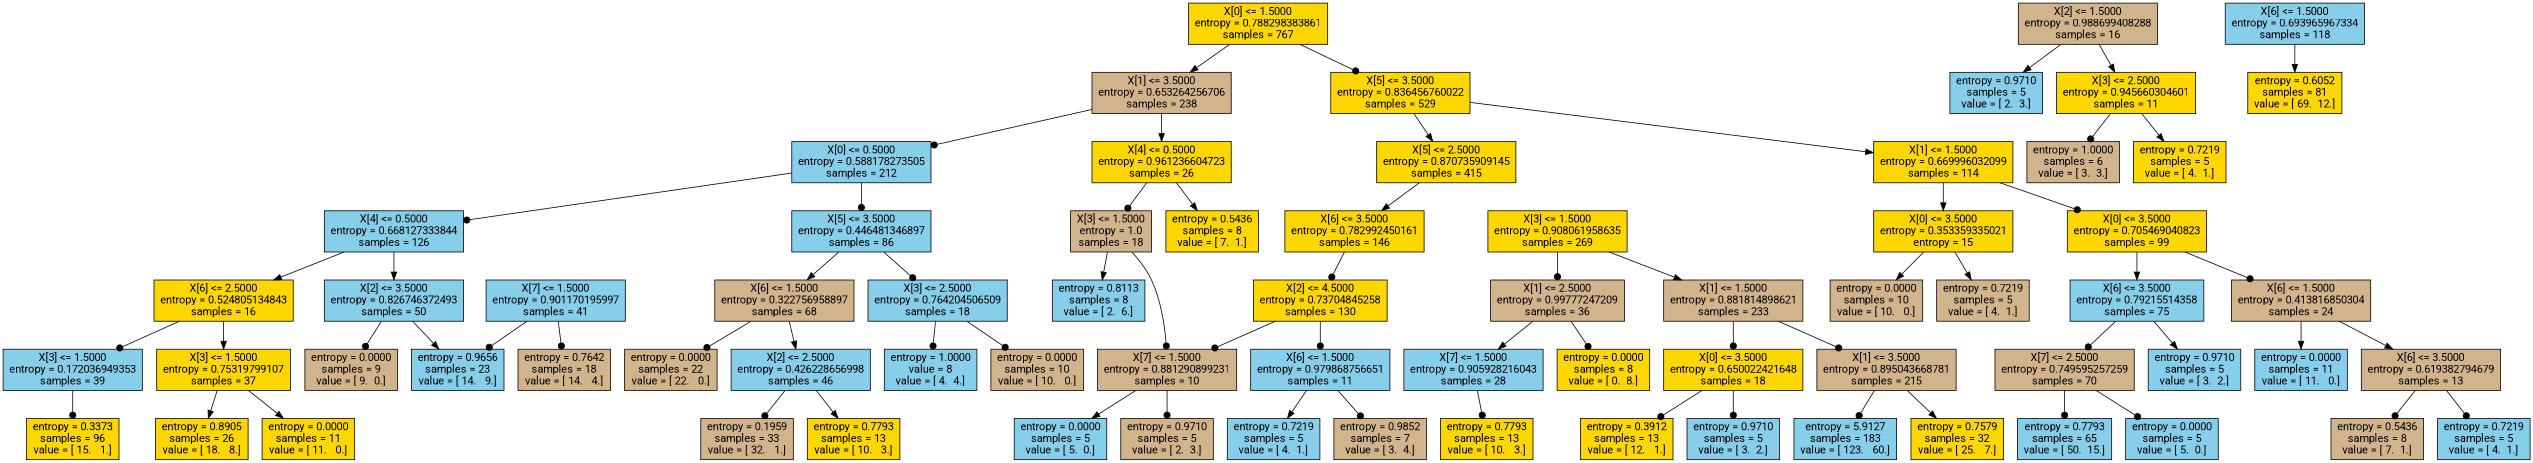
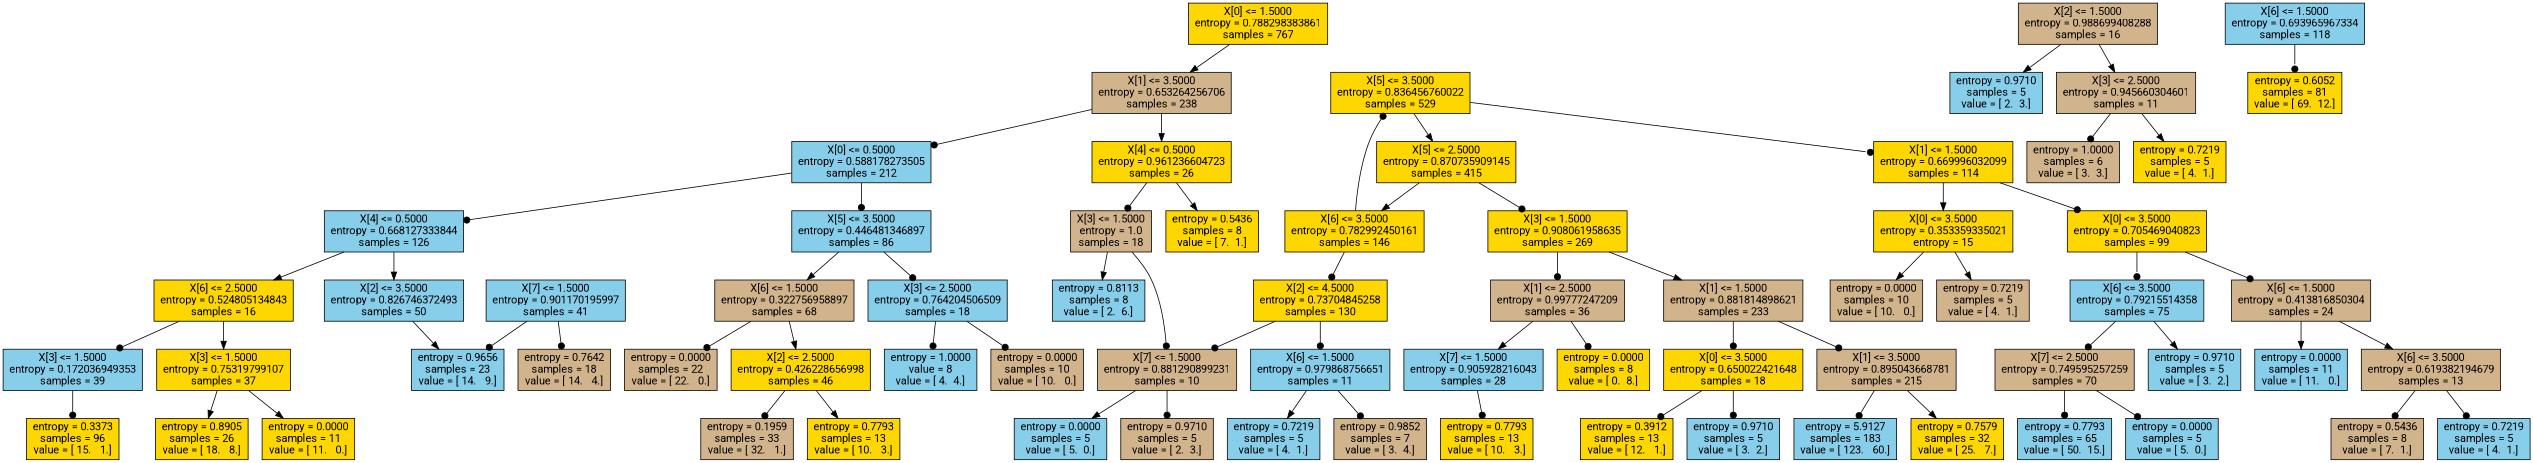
edge "X[6] <= 1.5000 entropy = 0.693965967334 samples = 118" -> "entropy = 0.6052 samples = 81 value = [ 69.  12.]": arrowhead normal -> dot
edge "X[0] <= 1.5000 entropy = 0.788298383861 samples = 767" -> "X[5] <= 3.5000 entropy = 0.836456760022 samples = 529": now "X[6] <= 3.5000 entropy = 0.782992450161 samples = 146" -> "X[5] <= 3.5000 entropy = 0.836456760022 samples = 529"
node "X[3] <= 2.5000 entropy = 0.945660304601 samples = 11": fillcolor gold -> tan
edge "X[5] <= 3.5000 entropy = 0.836456760022 samples = 529" -> "X[1] <= 1.5000 entropy = 0.669996032099 samples = 114": arrowhead normal -> dot
edge "X[5] <= 2.5000 entropy = 0.870735909145 samples = 415" -> "X[3] <= 1.5000 entropy = 0.908061958635 samples = 269": added
edge "X[0] <= 3.5000 entropy = 0.705469040823 samples = 99" -> "X[6] <= 3.5000 entropy = 0.79215514358 samples = 75": arrowhead normal -> dot
node "entropy = 0.0000 samples = 9 value = [ 9.  0.]": removed
node "X[2] <= 2.5000 entropy = 0.426228656998 samples = 46": fillcolor skyblue -> gold
node "X[6] <= 3.5000 entropy = 0.619382794679 samples = 13": label "X[6] <= 3.5000 entropy = 0.619382794679 samples = 13" -> "X[6] <= 3.5000 entropy = 0.619382194679 samples = 13"
